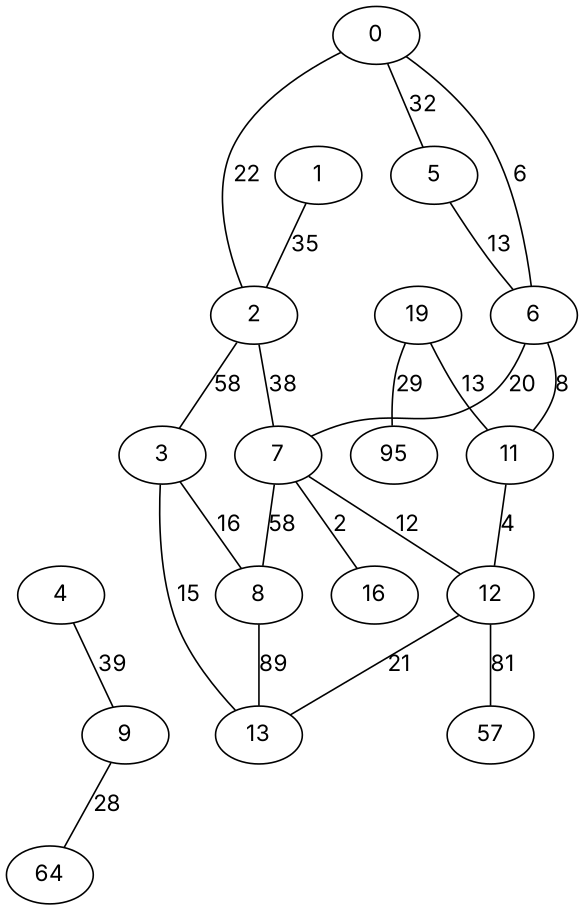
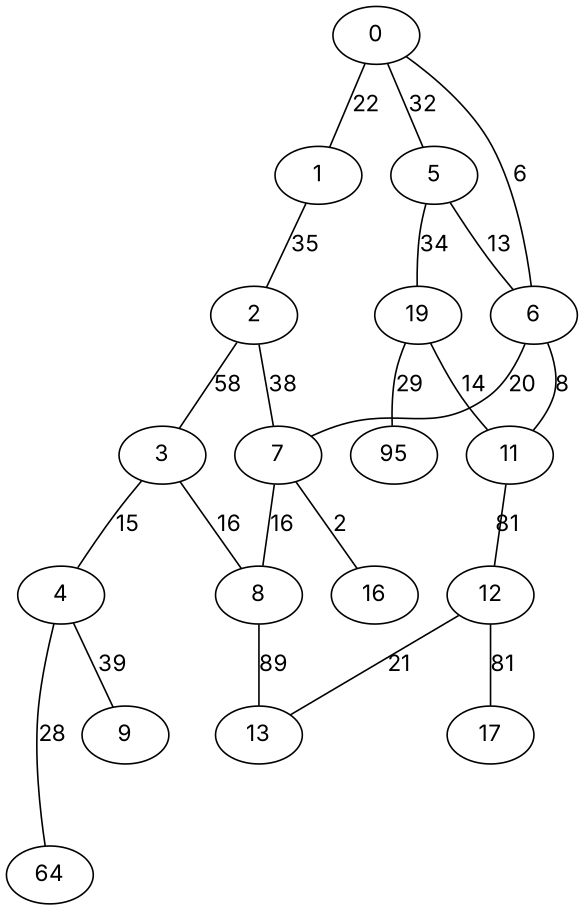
edge "0" -- "2": now "0" -- "1"
edge "5" -- "19": added, label "34"
edge "19" -- "11": label "13" -> "14"
edge "7" -- "8": label "58" -> "16"
edge "7" -- "12": removed, label "12"
edge "11" -- "12": label "4" -> "81"
edge "3" -- "13": now "3" -- "4"
node "57": label "57" -> "17"
edge "9" -- "64": now "4" -- "64"
